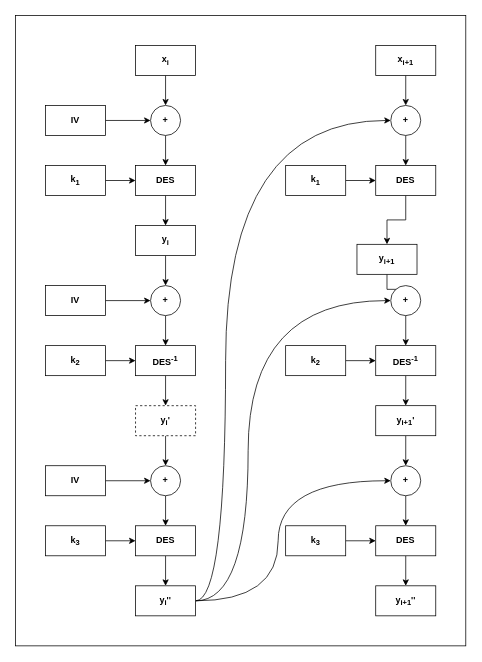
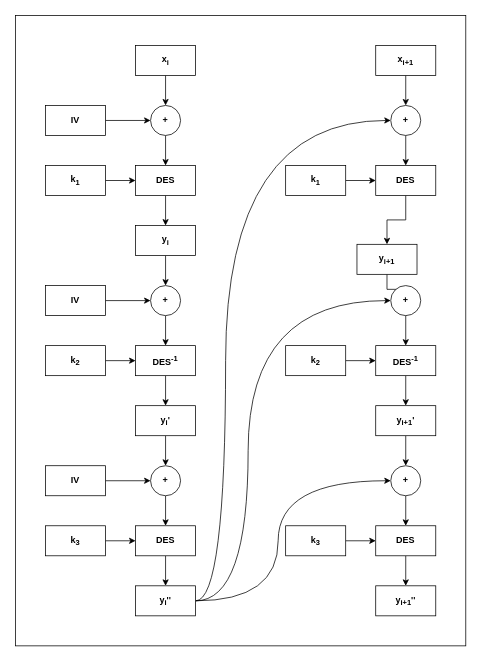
node "yi'": style dashed -> solid
